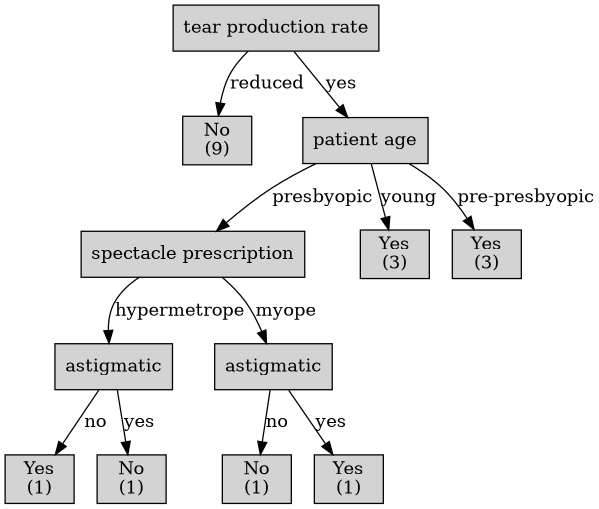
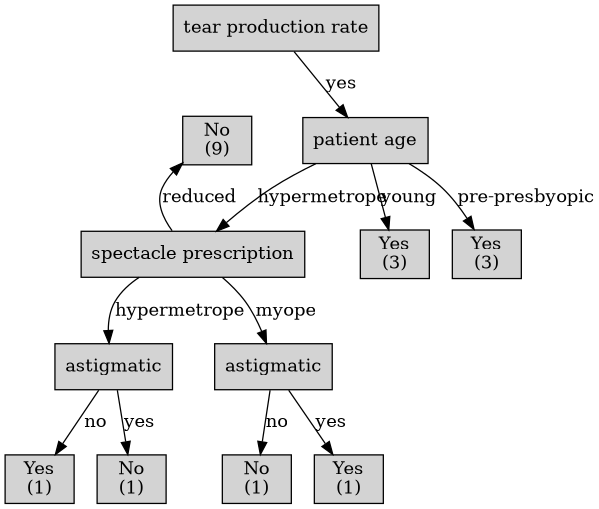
edge "tear production rate" -> "No (9)": now "spectacle prescription" -> "No (9)"
edge "patient age" -> "spectacle prescription": label "presbyopic" -> "hypermetrope"
